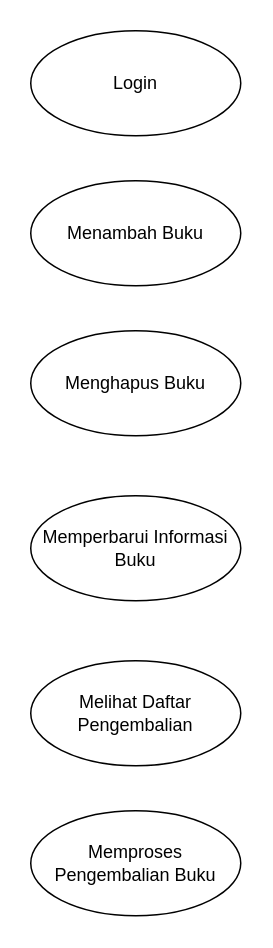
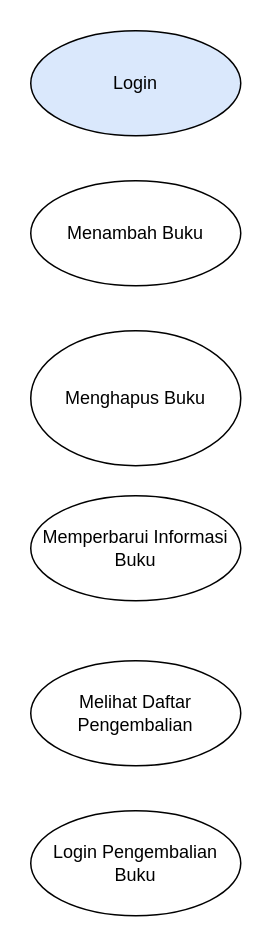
node "Login": fillcolor #ffffff -> #dae8fc
node "Menghapus Buku": size 210x105 -> 210x135
node "Memproses Pengembalian Buku": label "Memproses Pengembalian Buku" -> "Login Pengembalian Buku"
